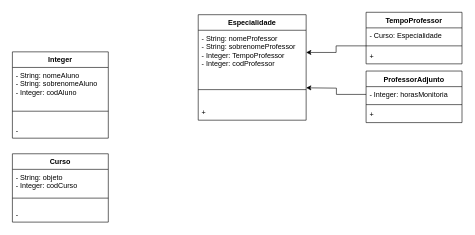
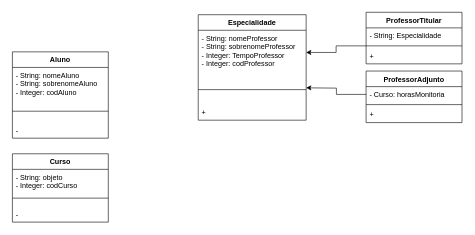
node "TempoProfessor": label "TempoProfessor" -> "ProfessorTitular"
node "- Curso: Especialidade": label "- Curso: Especialidade" -> "- String: Especialidade"
node "Integer": label "Integer" -> "Aluno"
node "- Integer: horasMonitoria": label "- Integer: horasMonitoria" -> "- Curso: horasMonitoria"
